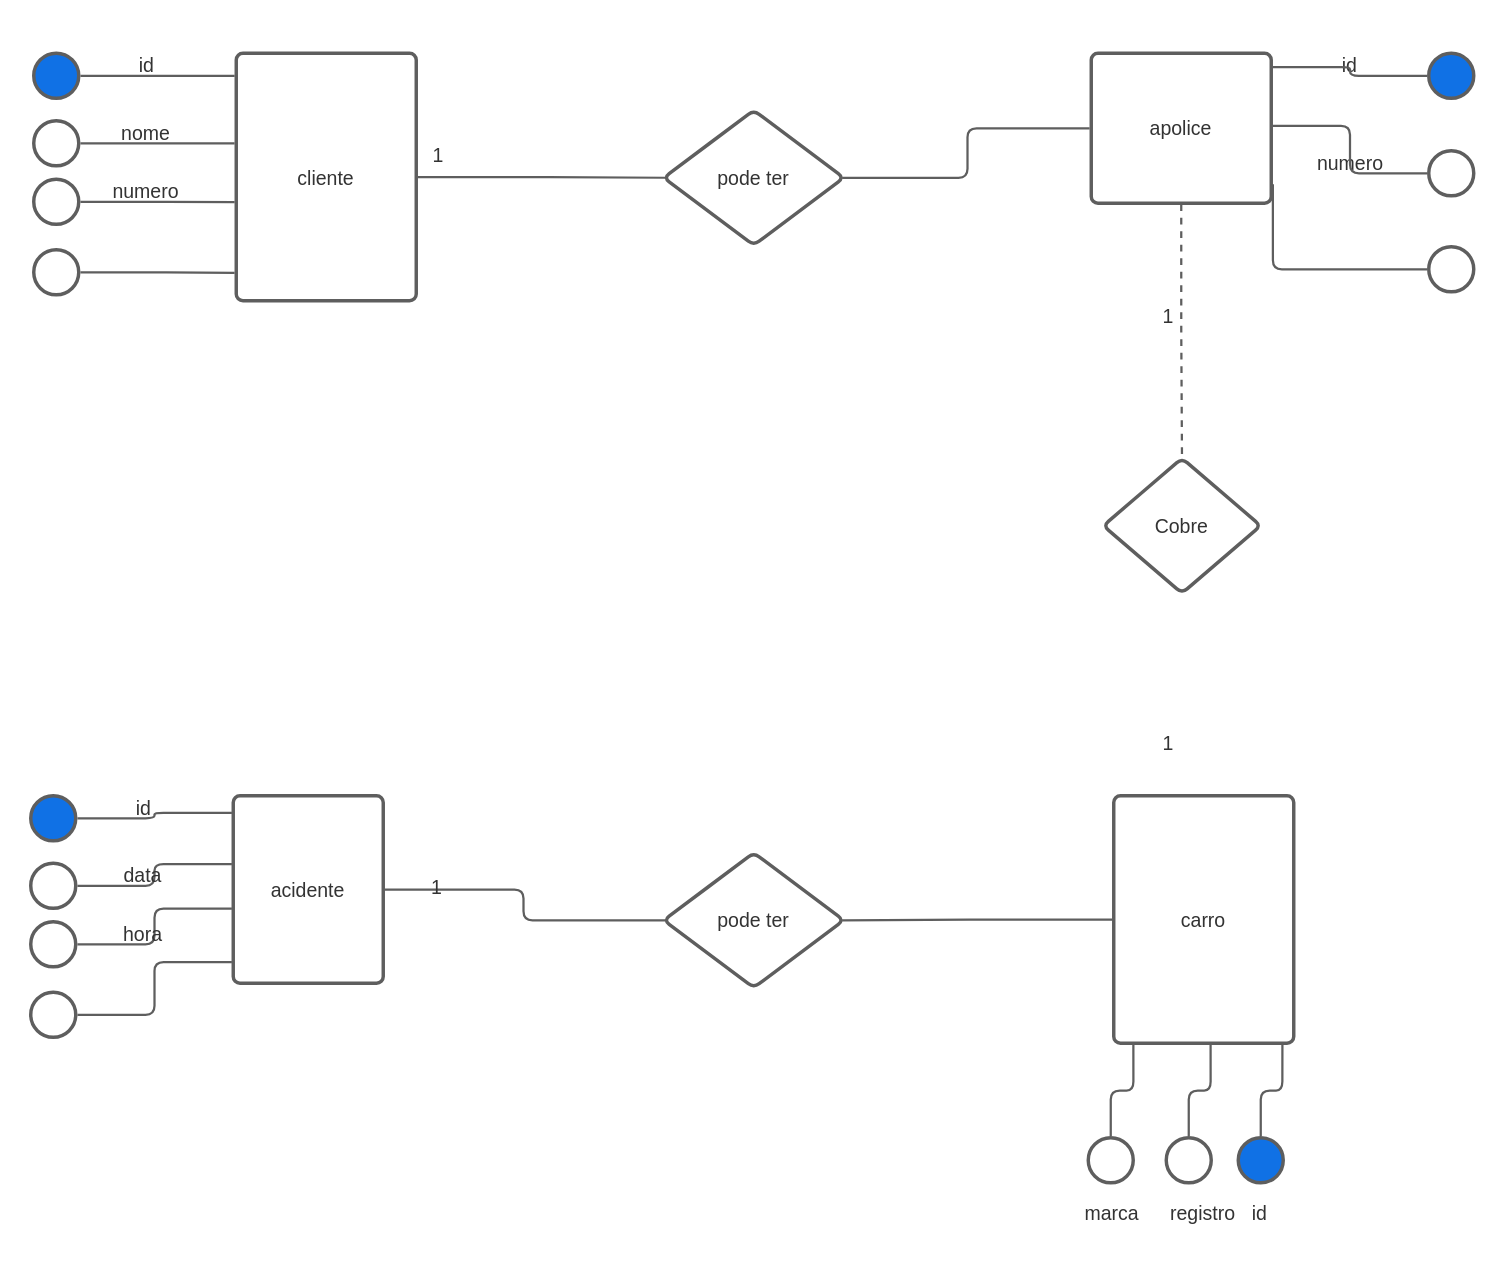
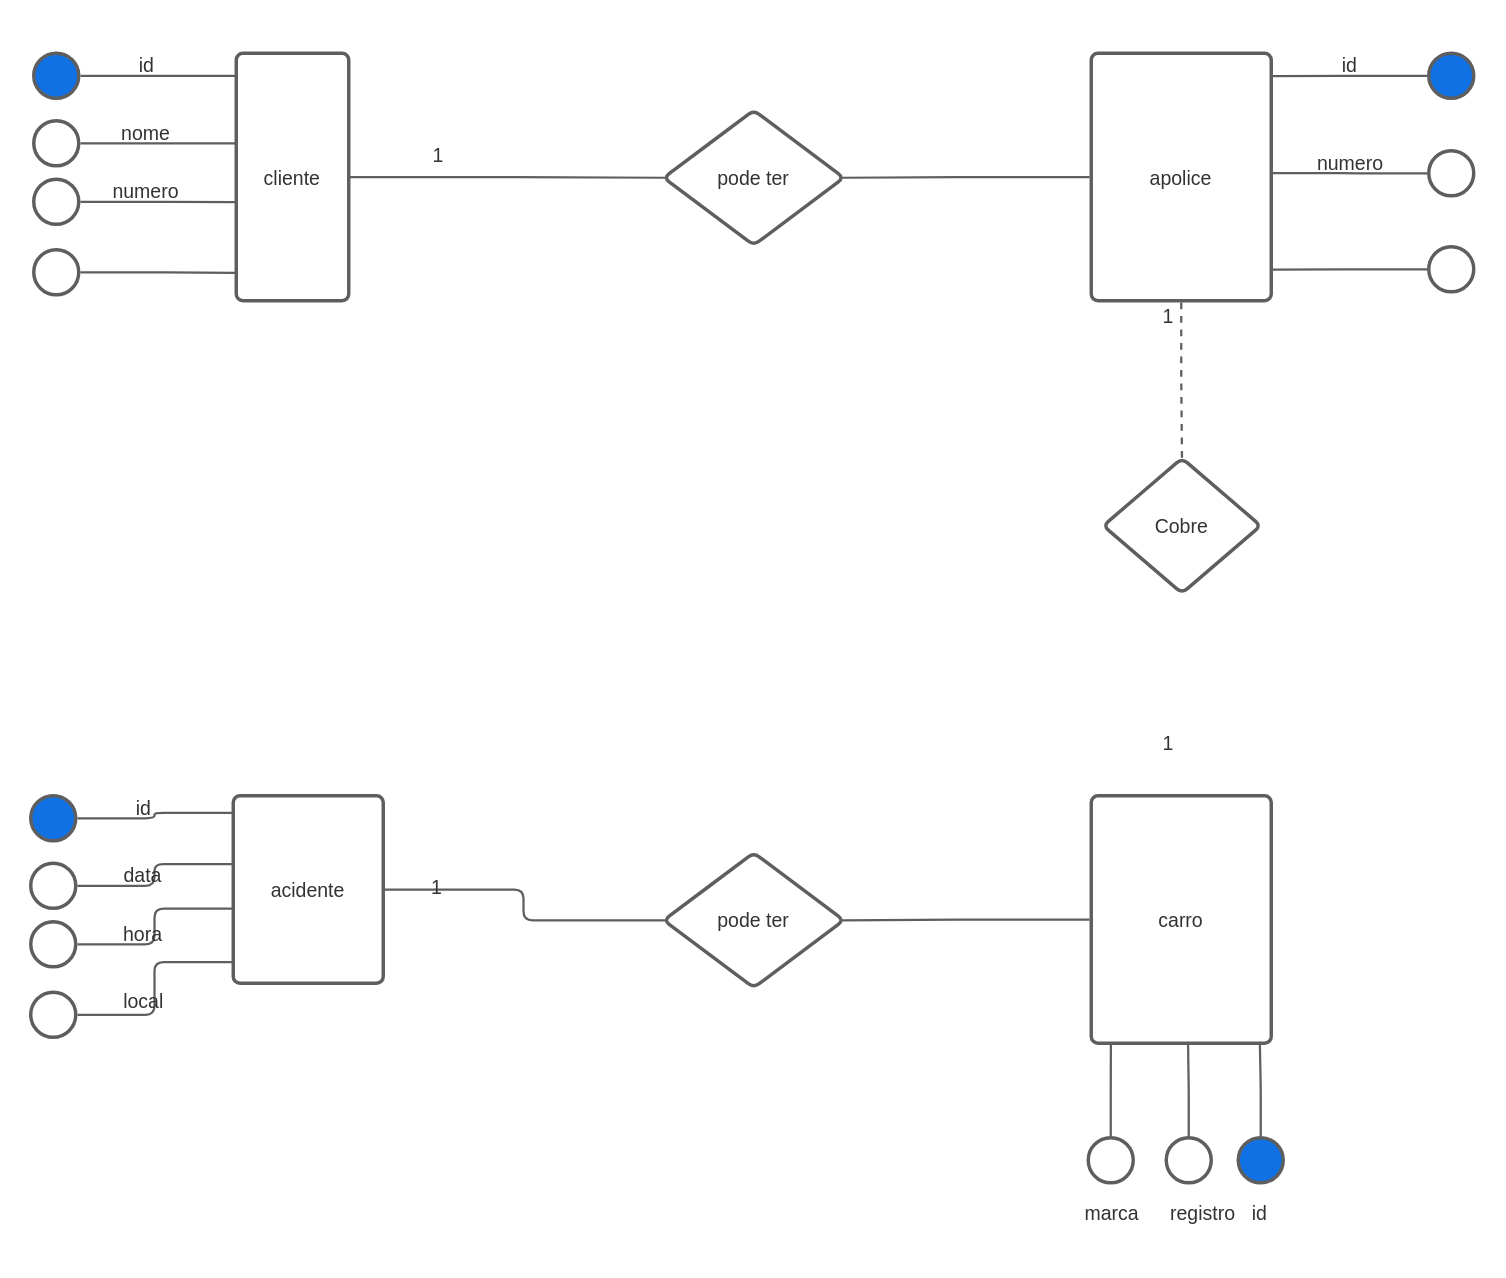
node "apolice": size 180x150 -> 180x248
node "cliente": size 180x248 -> 113x248
node "carro": moved (1204, 920) -> (1181, 920)
node "local": added
